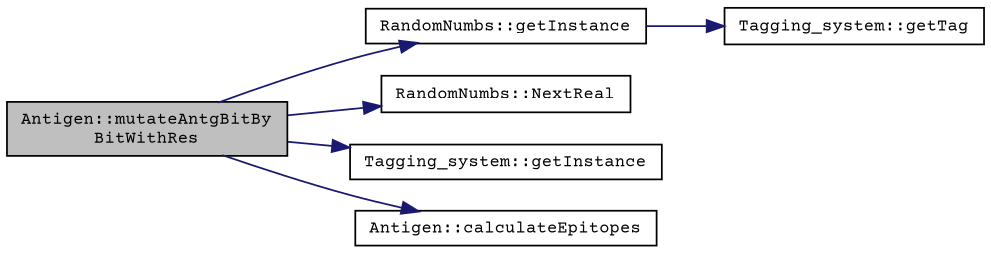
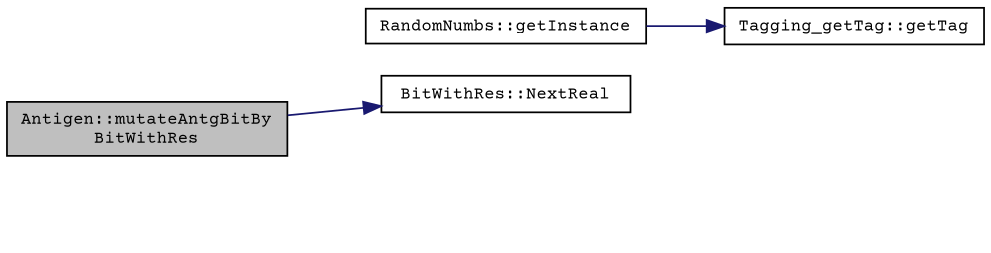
node "Tagging_system::getTag": label "Tagging_system::getTag" -> "Tagging_getTag::getTag"
edge "Antigen::mutateAntgBitBy BitWithRes" -> "RandomNumbs::getInstance": removed
node "RandomNumbs::NextReal": label "RandomNumbs::NextReal" -> "BitWithRes::NextReal"
node "Tagging_system::getInstance": removed
node "Antigen::calculateEpitopes": removed
